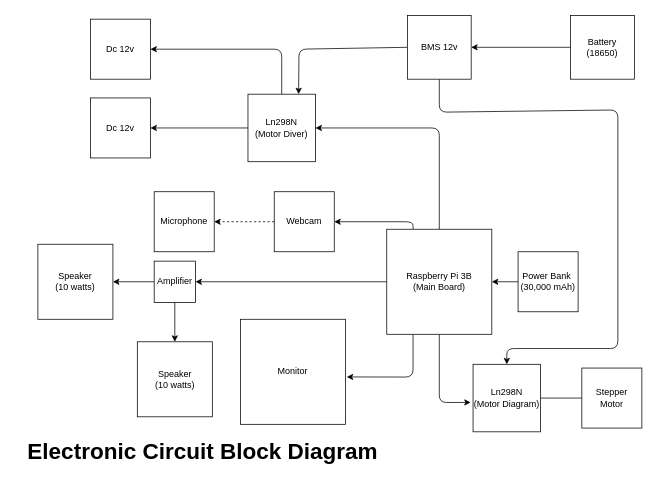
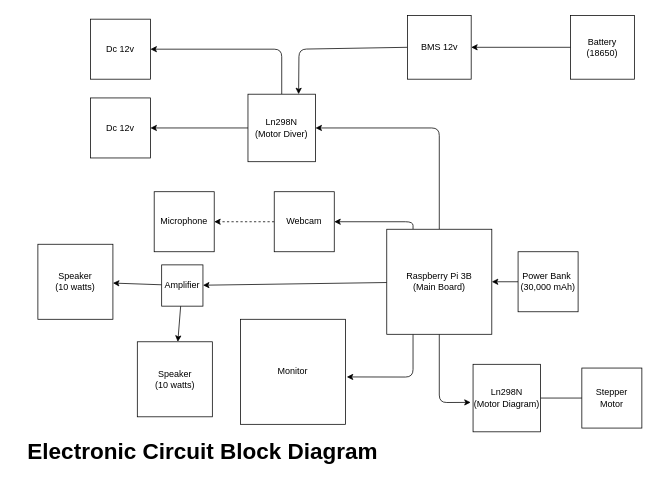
node "Amplifier": moved (175, 282) -> (182, 285)
edge "BMS 12v" -> "Ln298N (Motor Diagram)": removed
